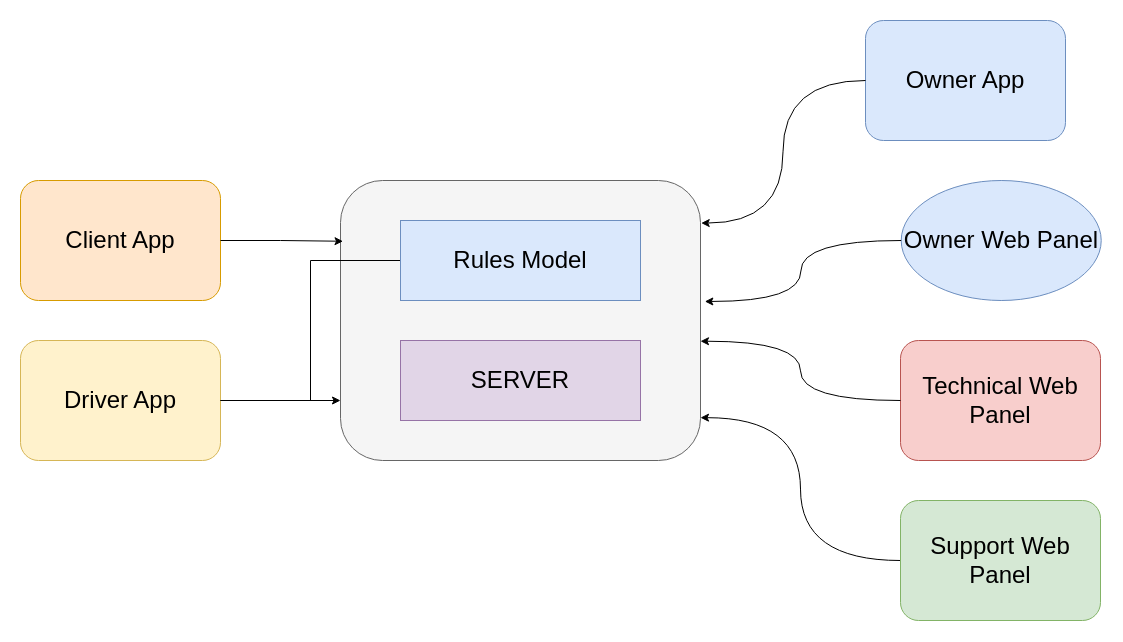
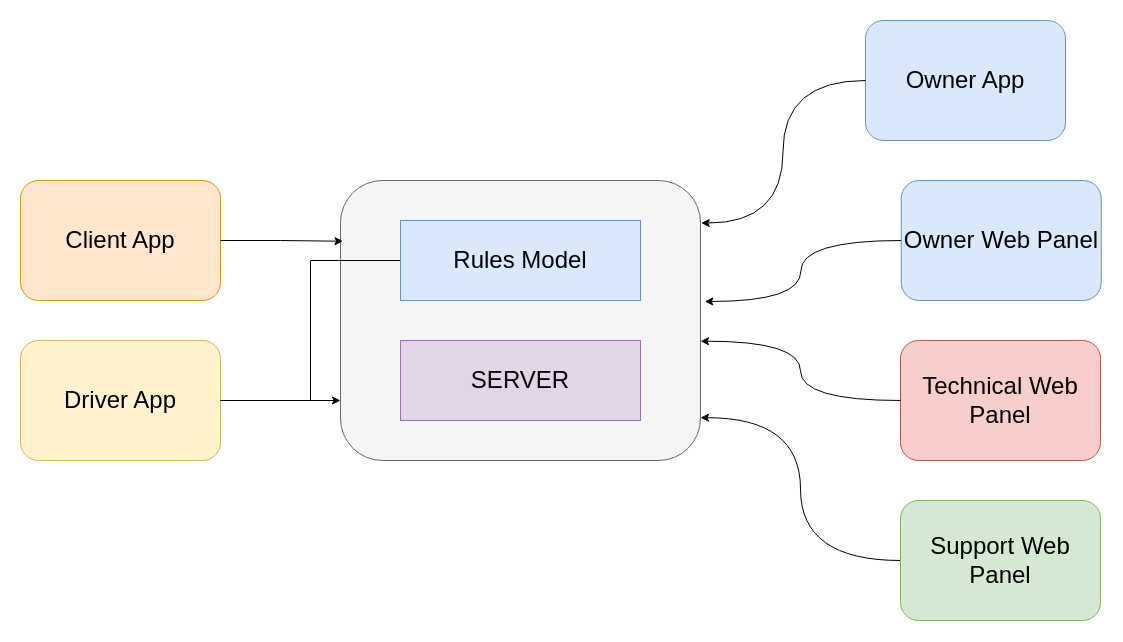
node "Owner Web Panel": shape ellipse -> rounded rectangle
